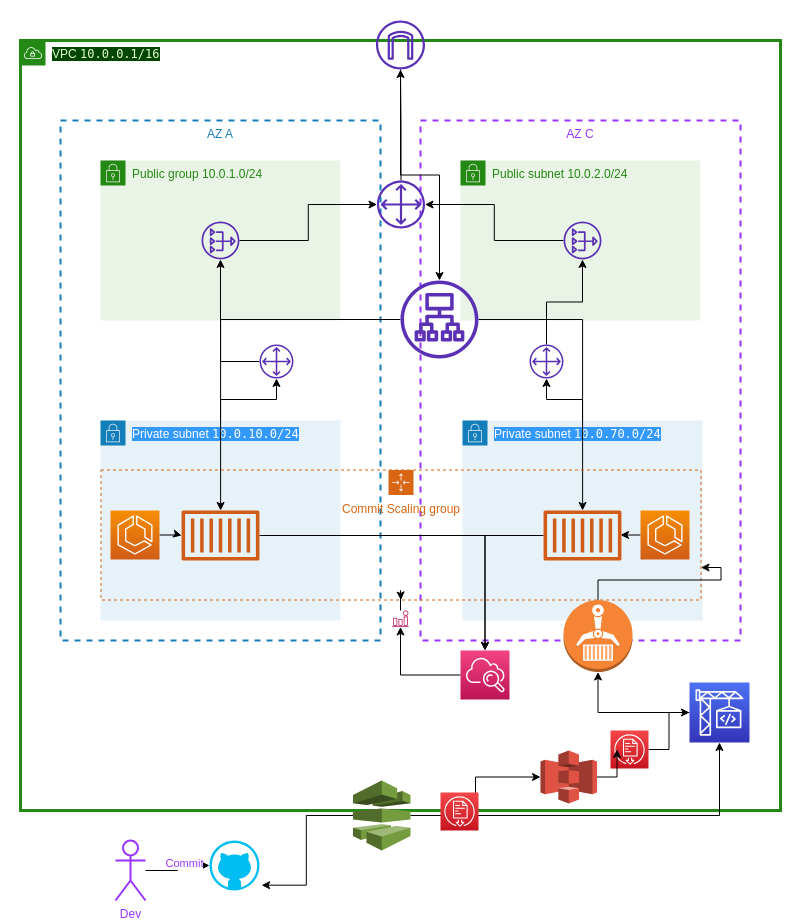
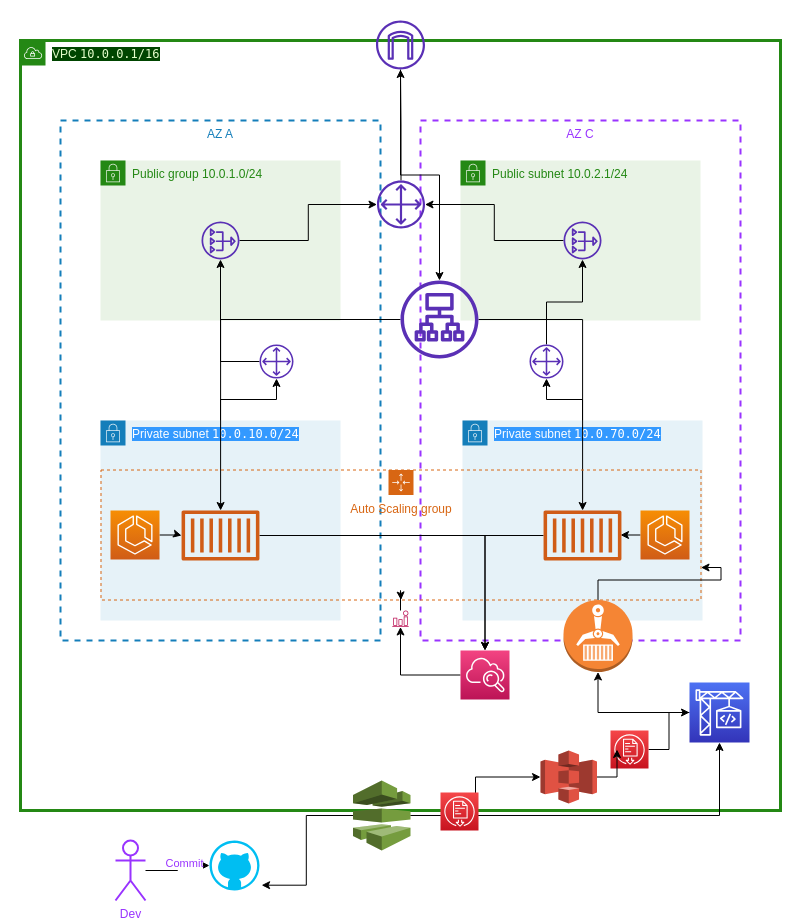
node "Public subnet 10.0.2.0/24": label "Public subnet 10.0.2.0/24" -> "Public subnet 10.0.2.1/24"
node "Commit Scaling group": label "Commit Scaling group" -> "Auto Scaling group"
